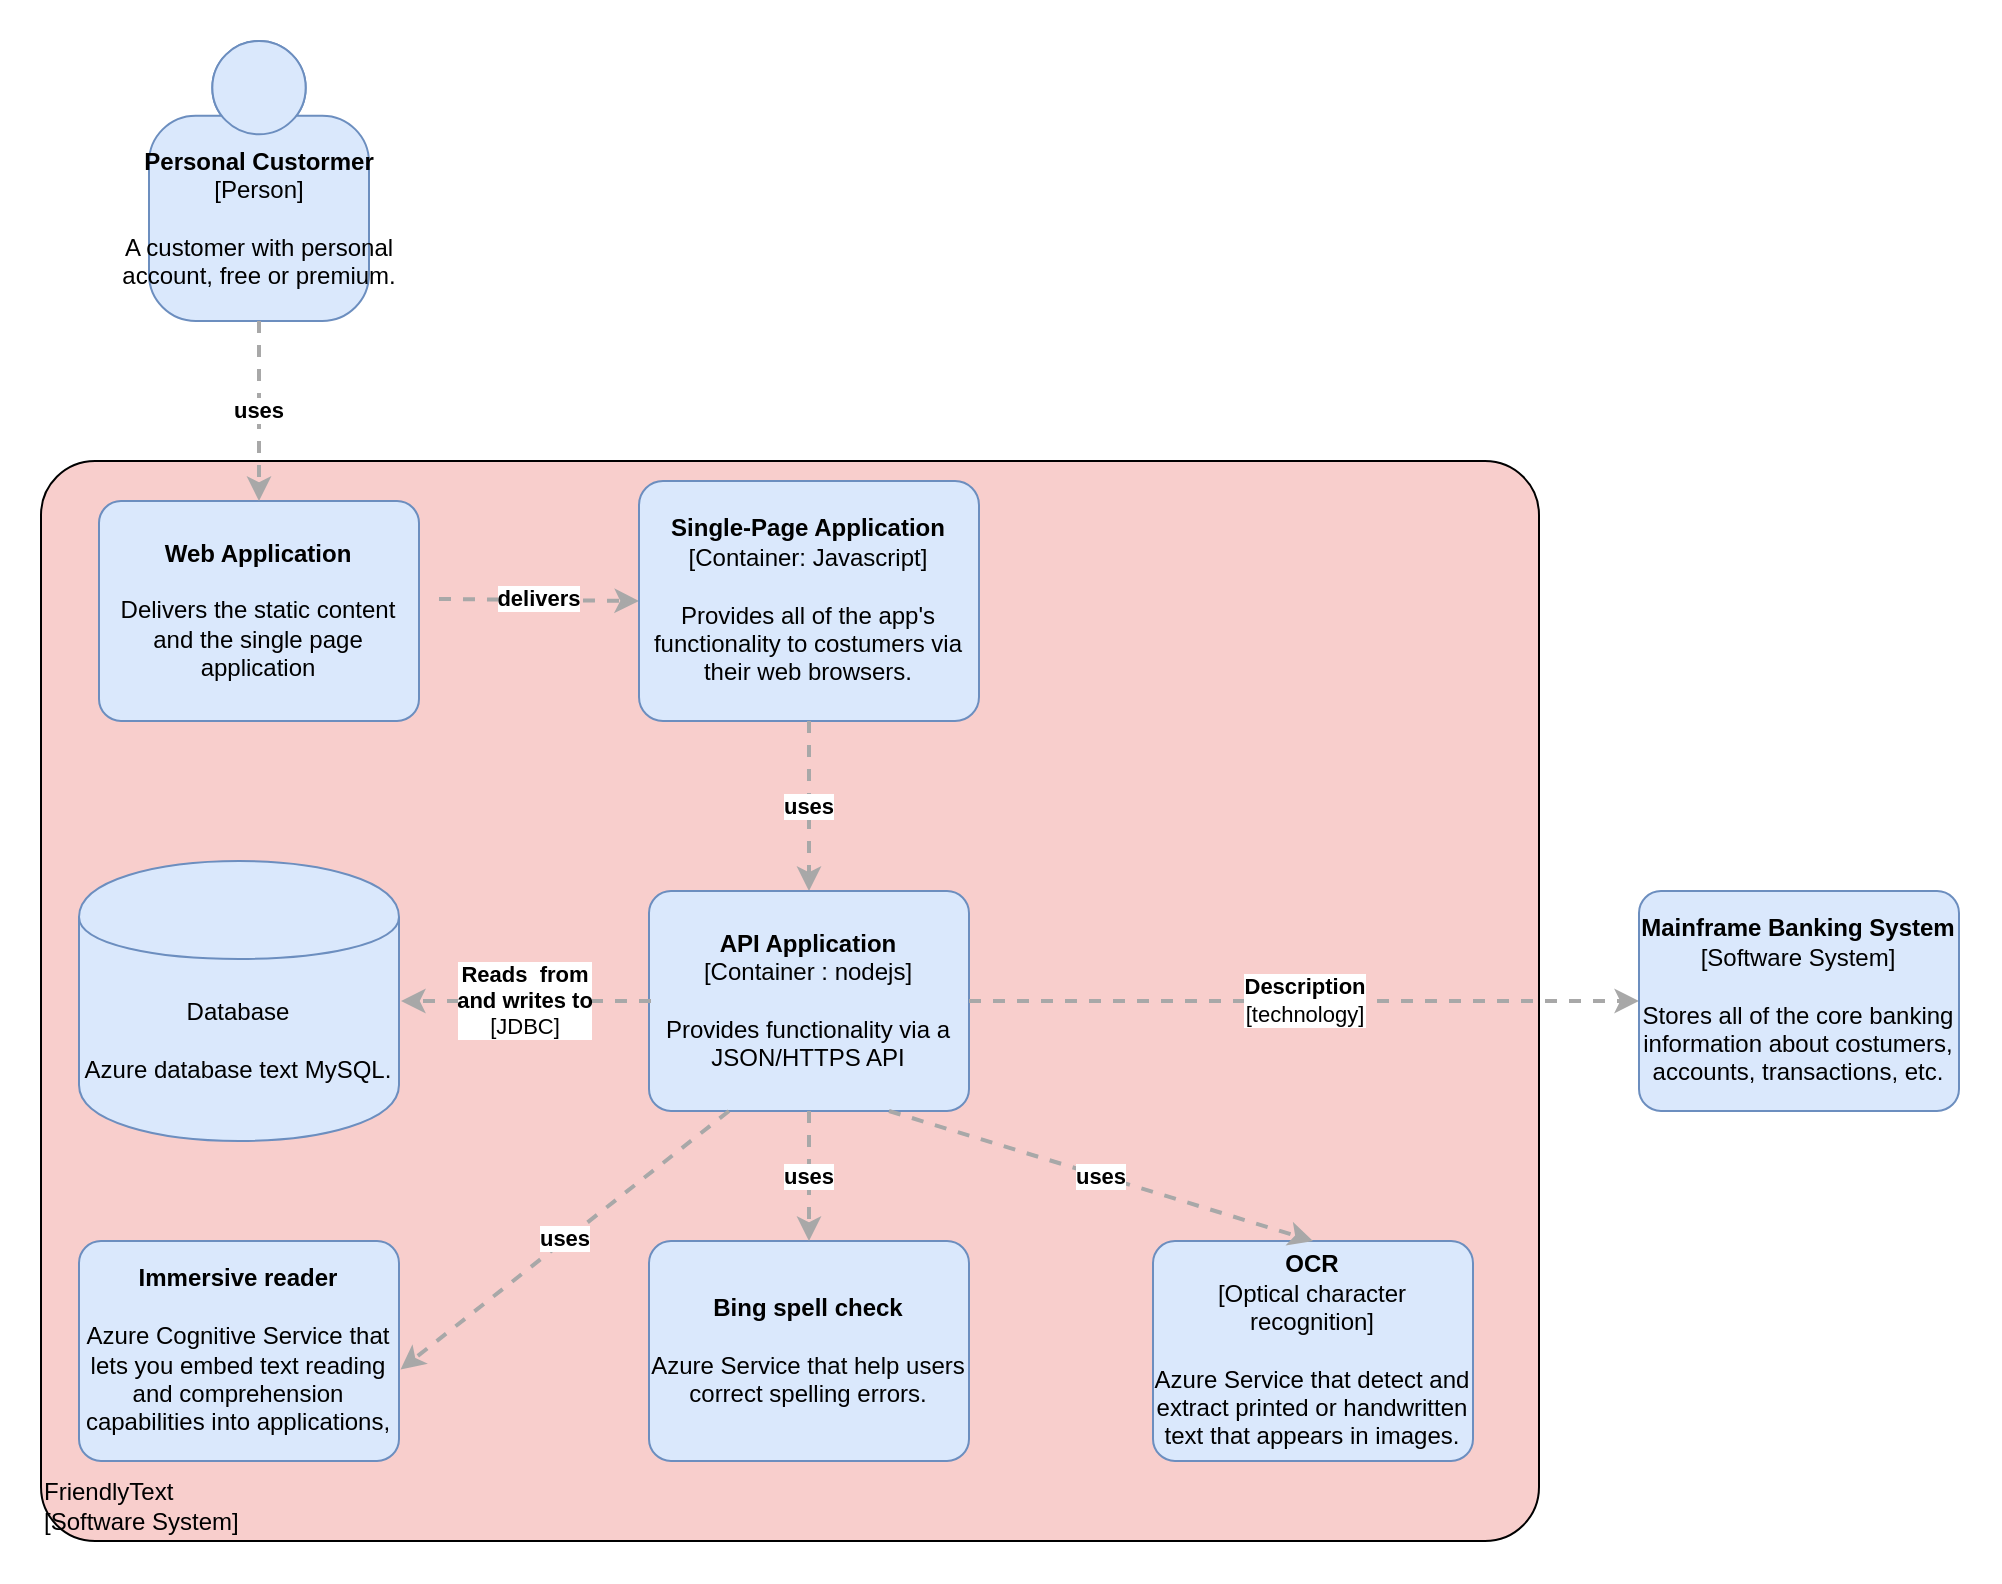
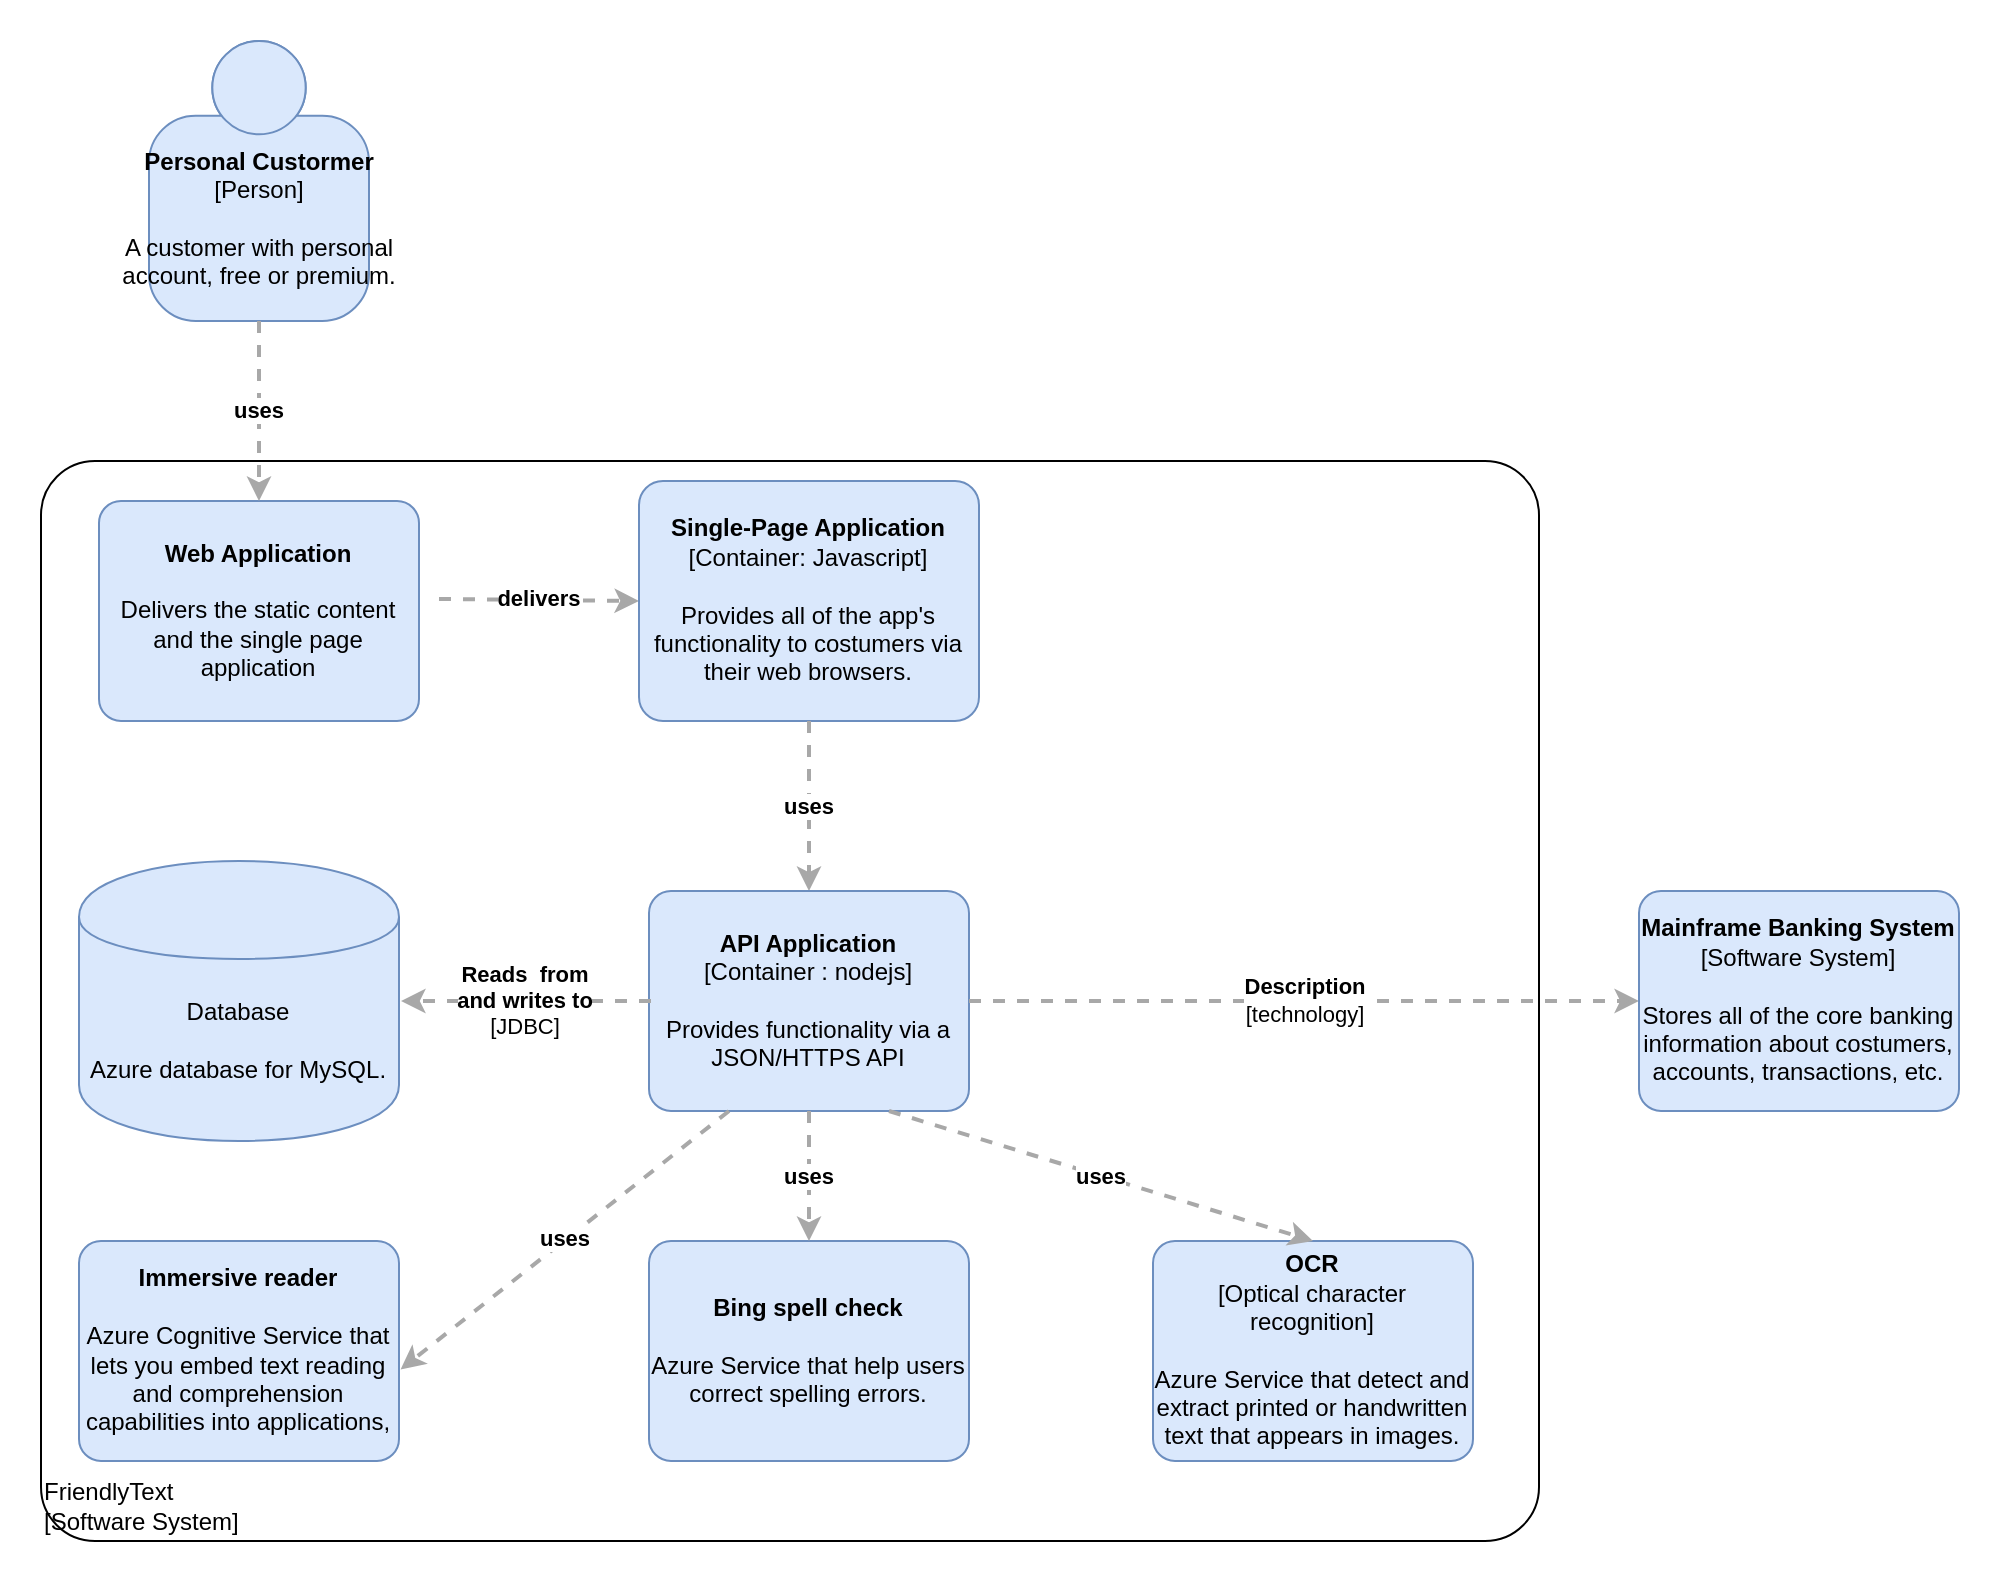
node "Database Azure database text MySQL.": label "Database Azure database text MySQL." -> "Database Azure database for MySQL."
node "FriendlyText [Software System]": fillcolor #f8cecc -> #ffffff
